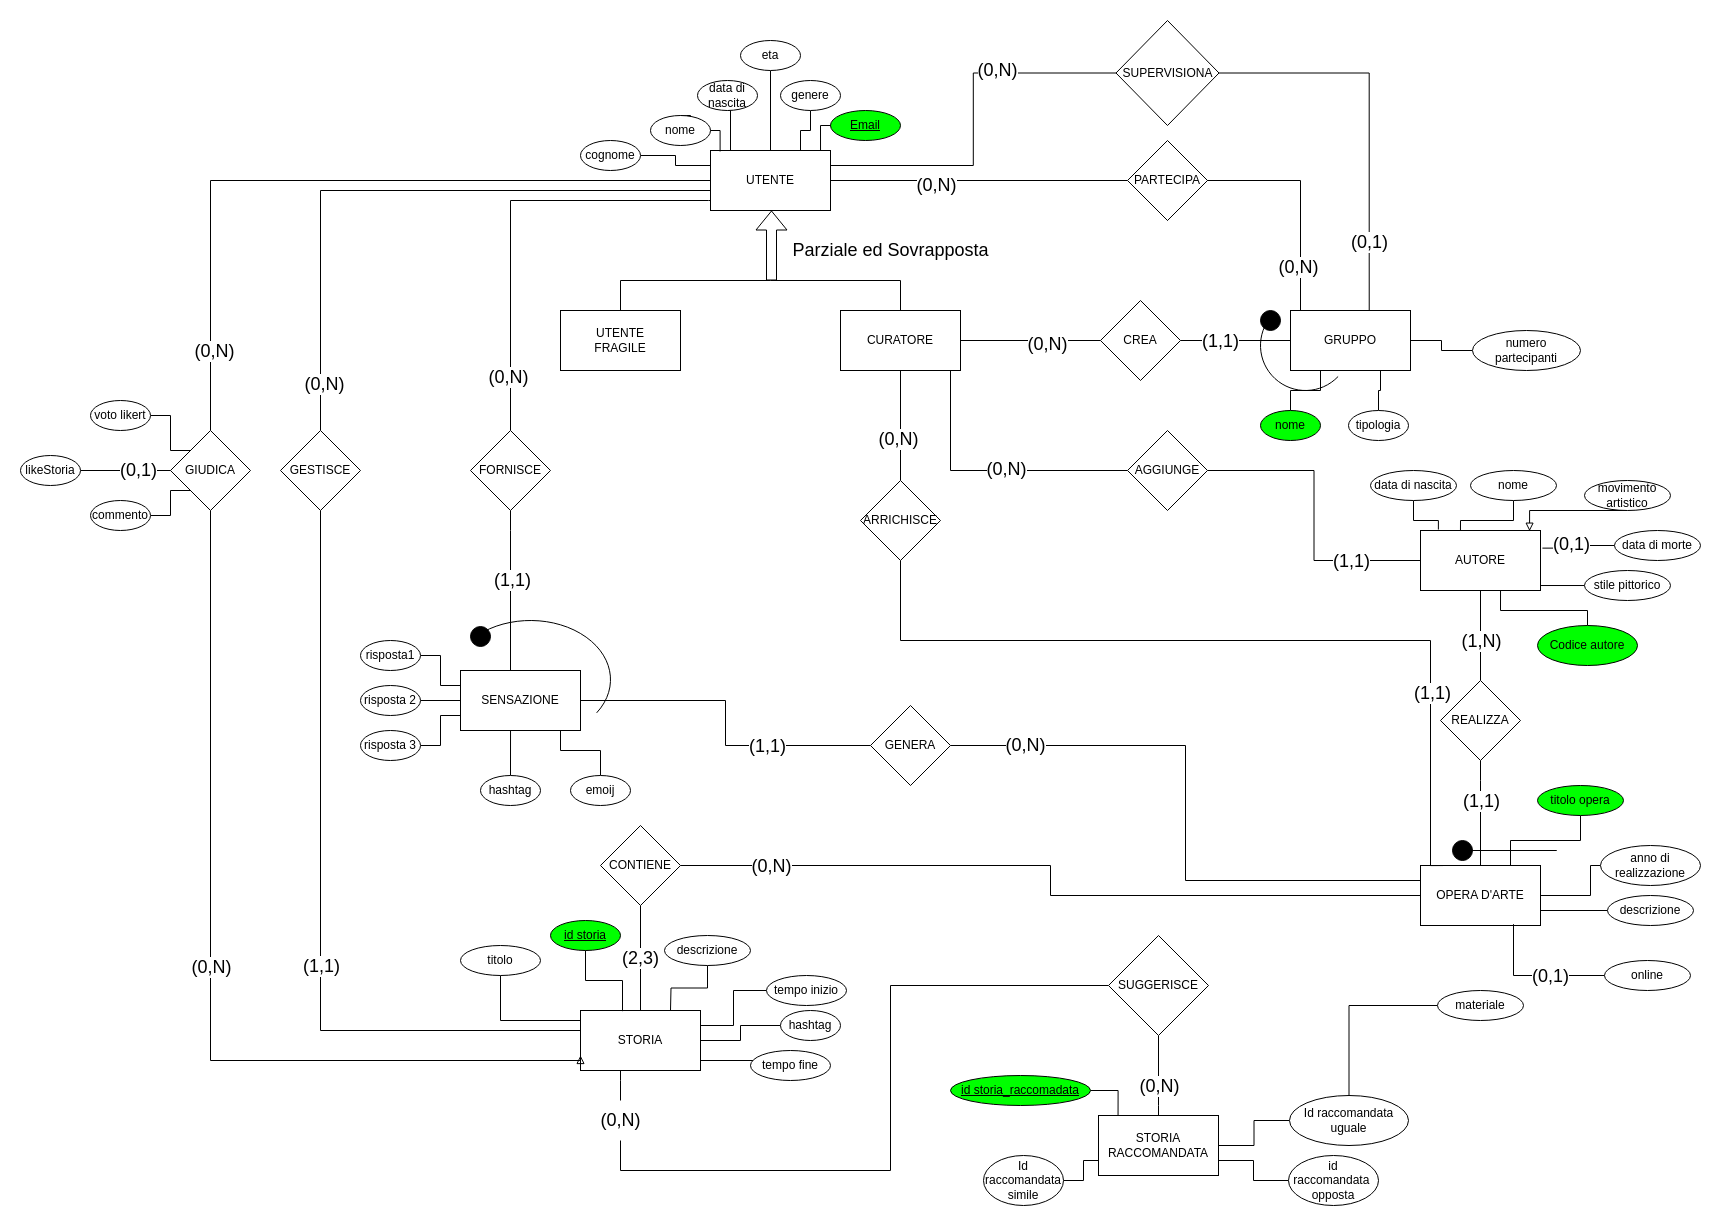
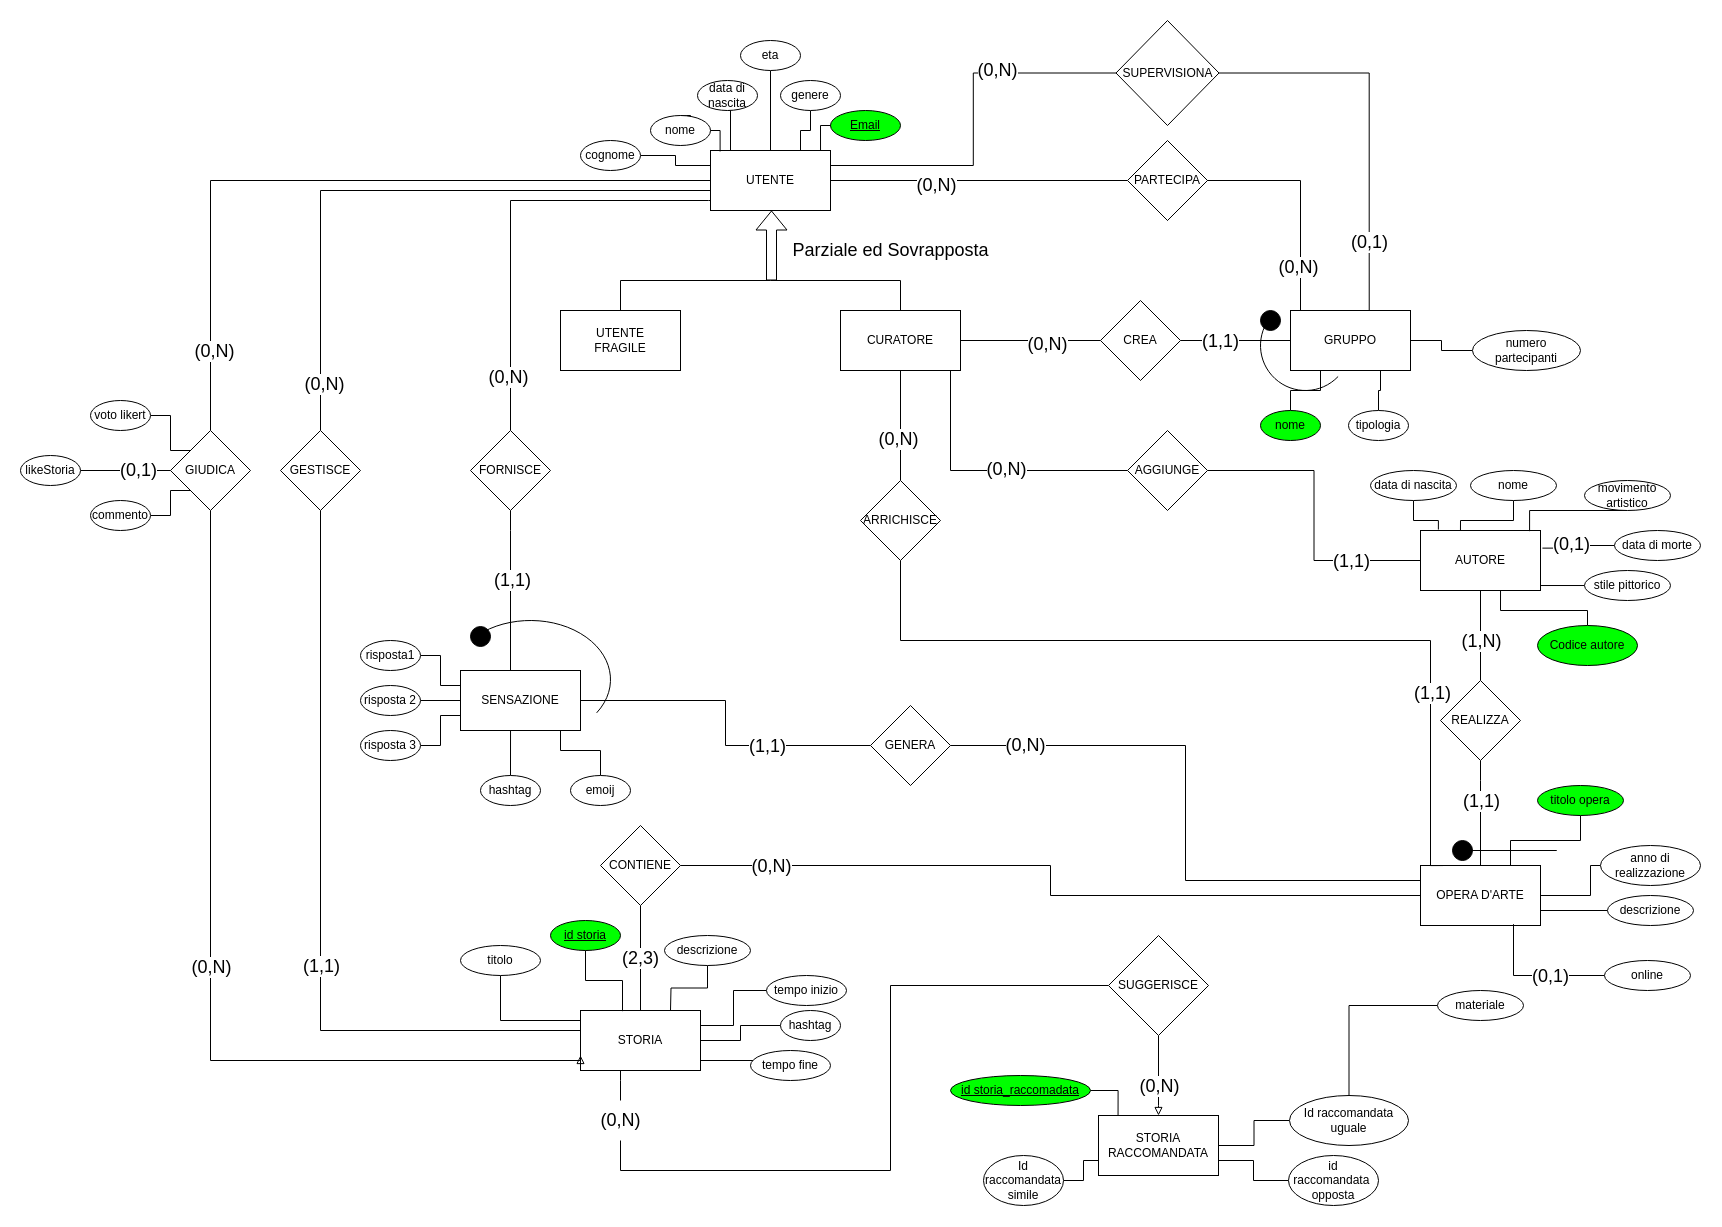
edge "movimento artistico" -> "AUTORE": arrowhead block -> none
edge "SUGGERISCE" -- "STORIA RACCOMANDATA": arrowhead none -> block
